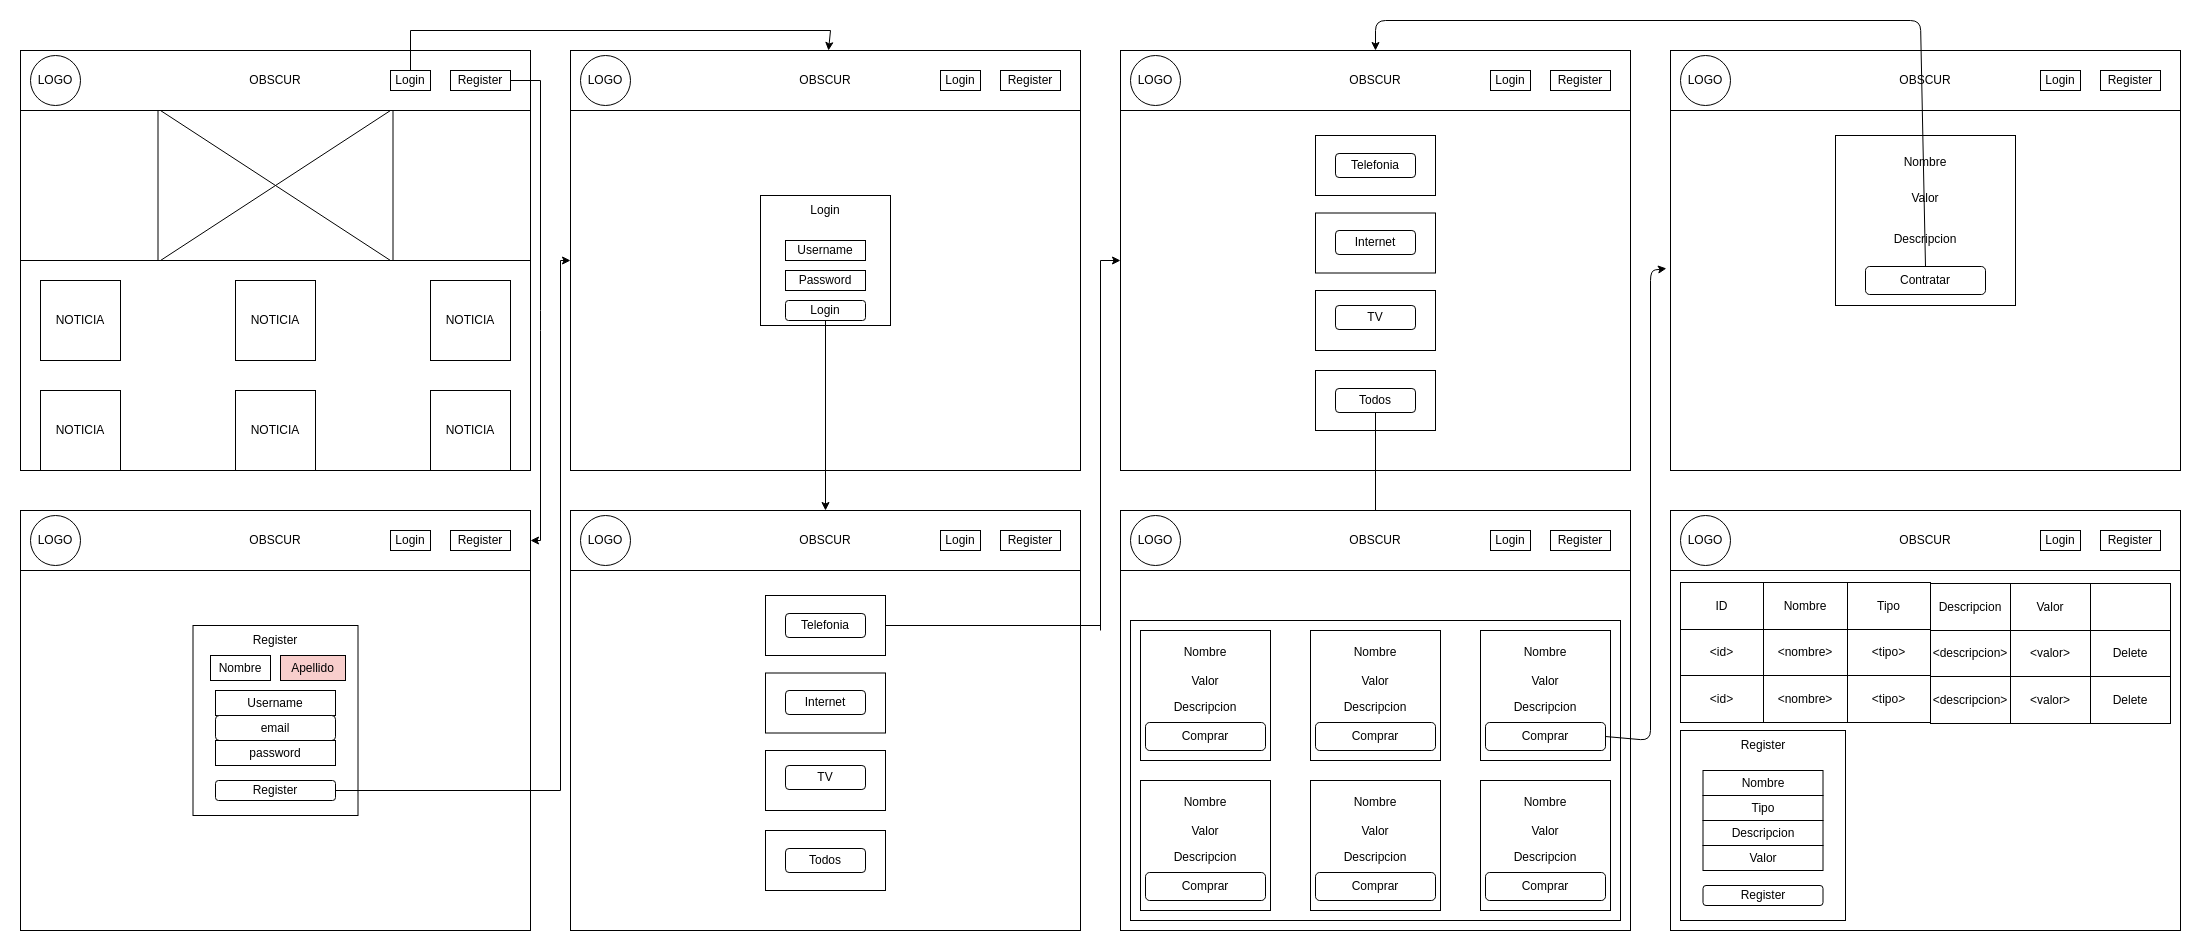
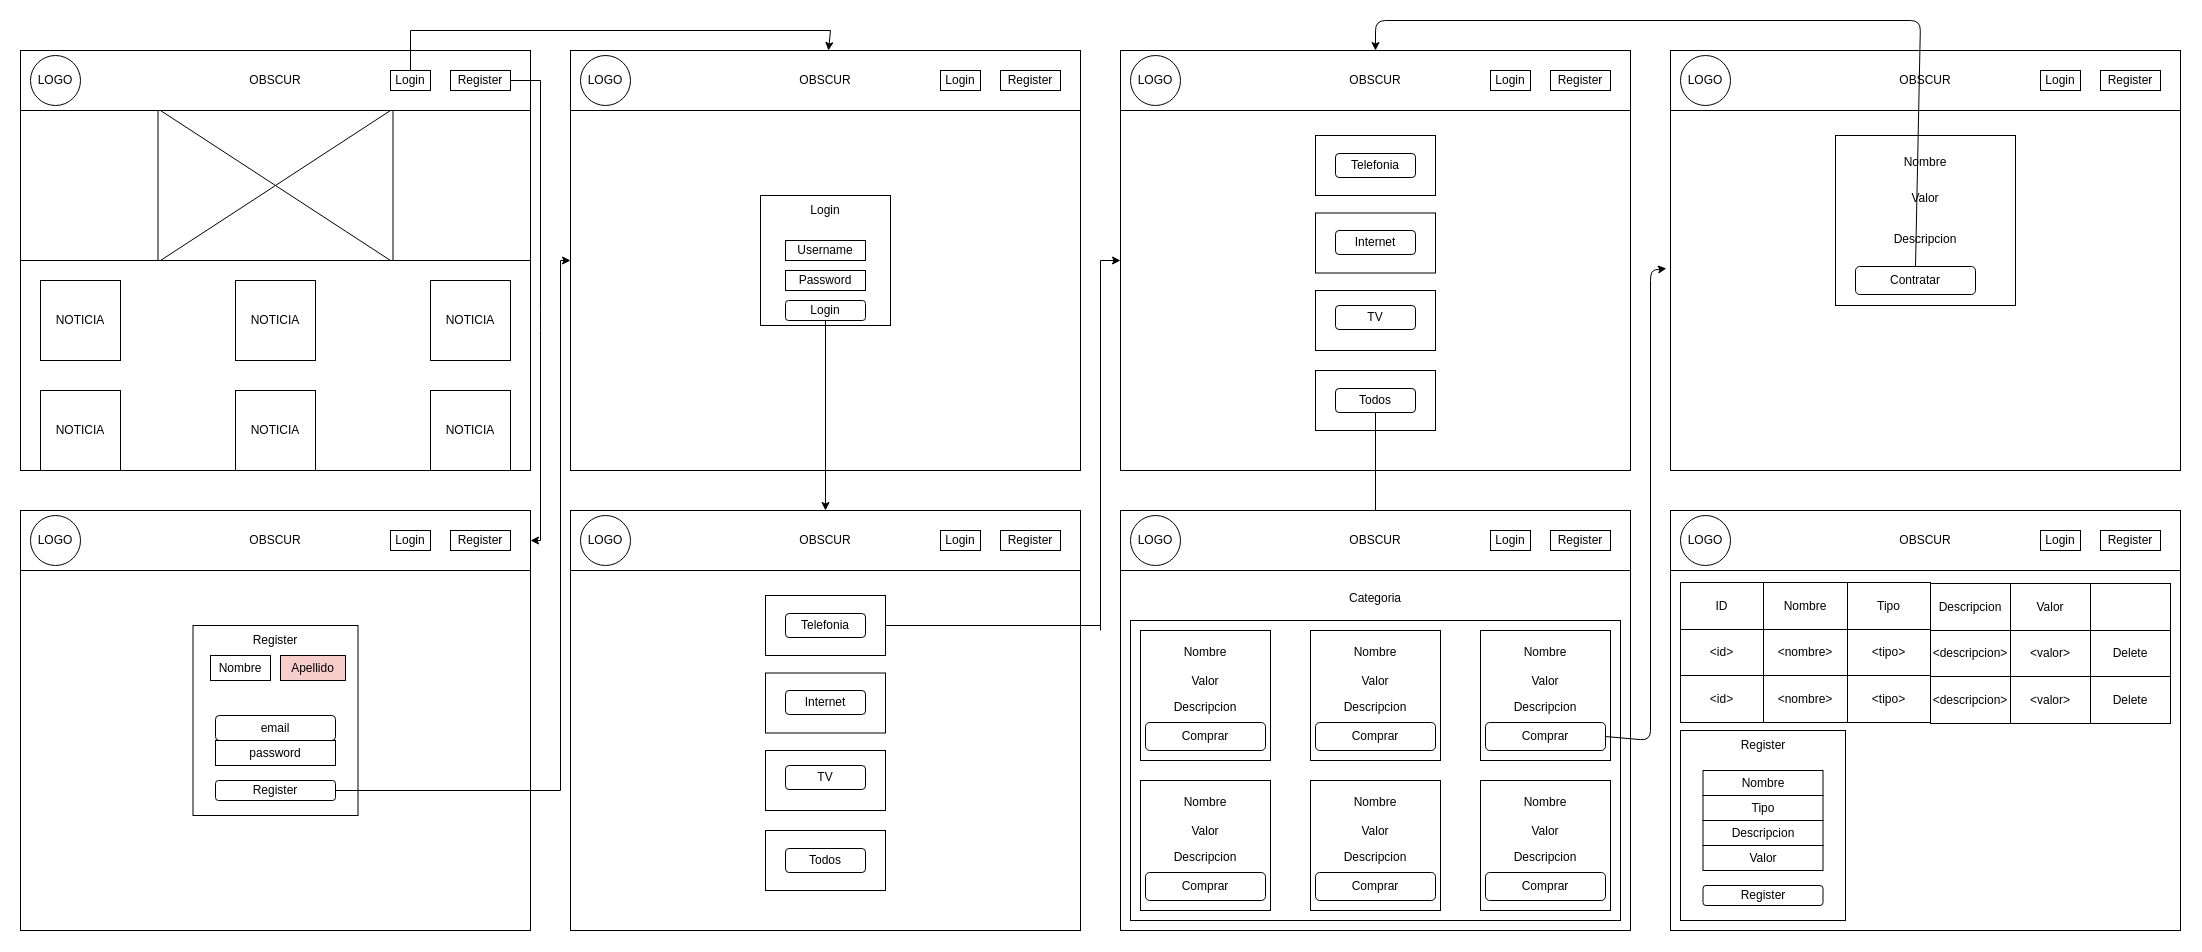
node "Contratar": moved (1926, 281) -> (1916, 281)
node "Categoria": added
node "Username": removed
